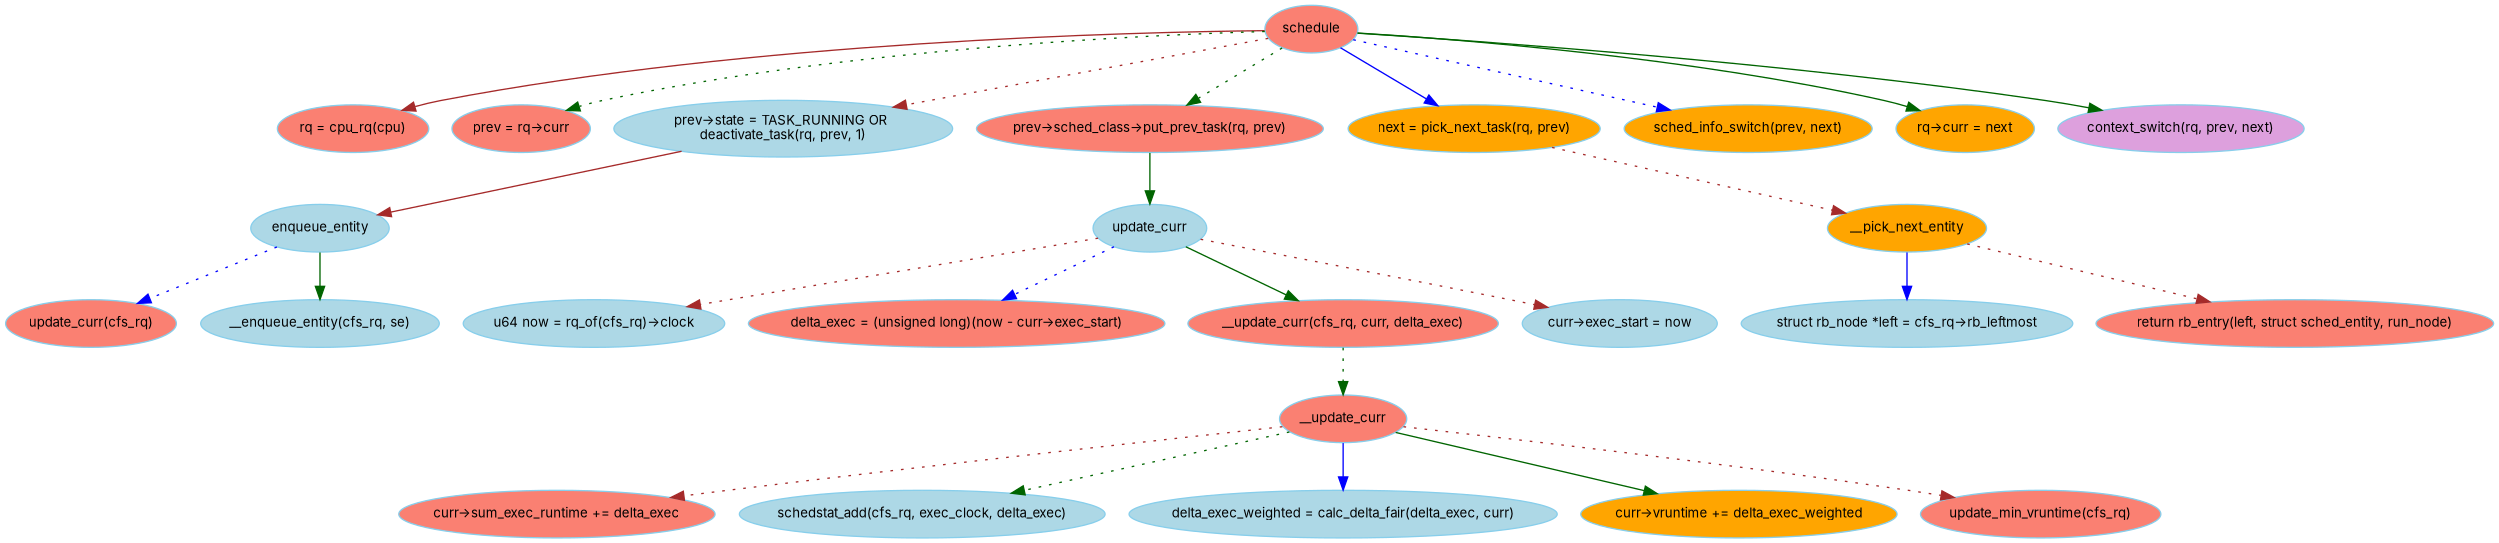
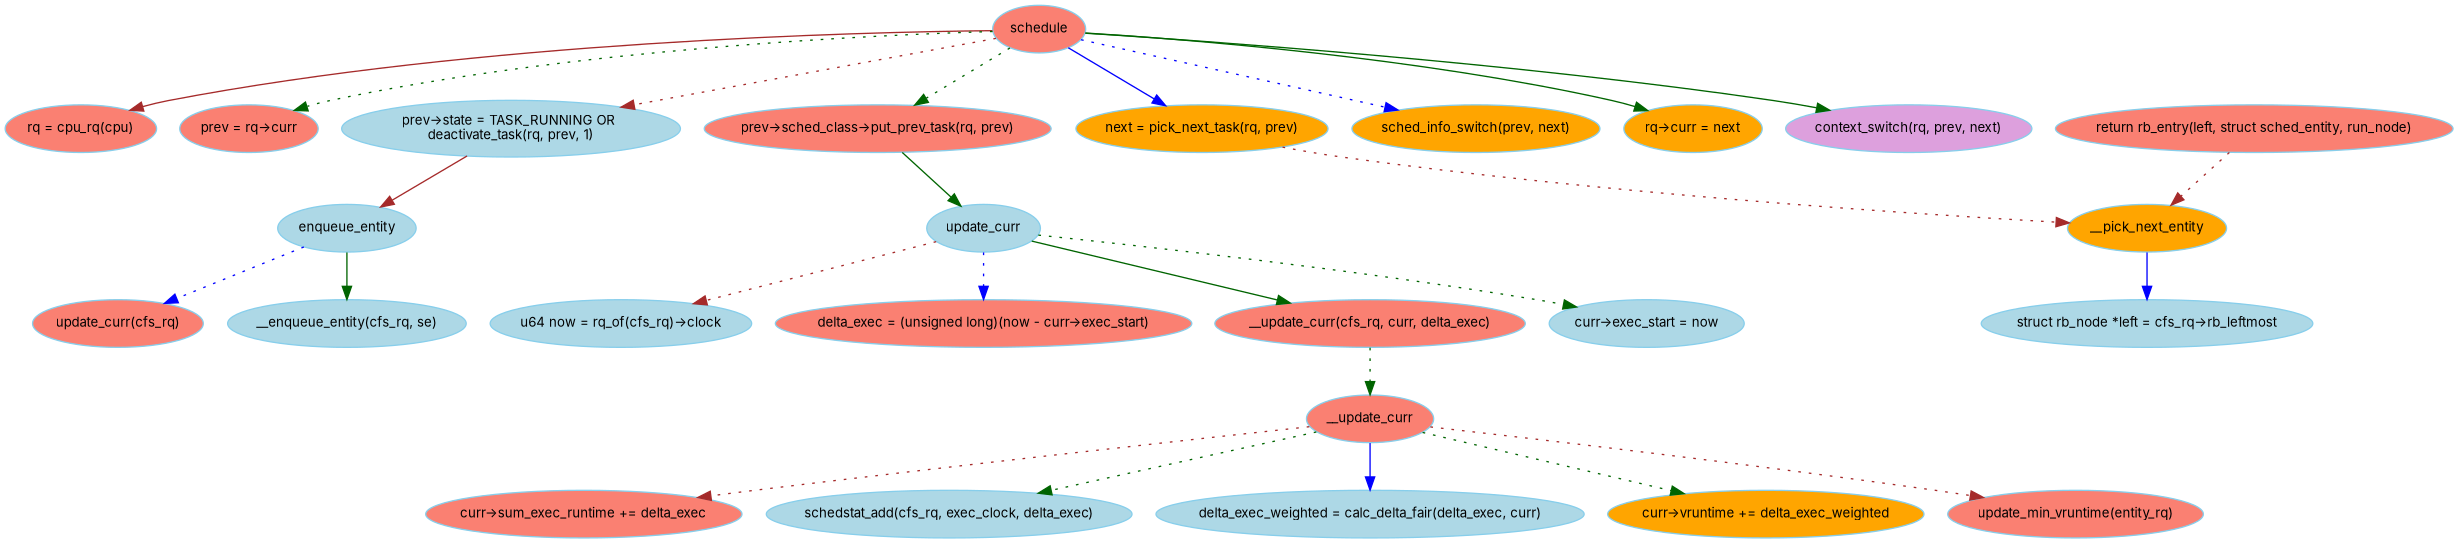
edge "__pick_next_entity" -> "return rb_entry(left, struct sched_entity, run_node)": reversed
edge "update_curr" -> "curr->exec_start = now": color brown -> darkgreen
edge "__update_curr" -> "curr->vruntime += delta_exec_weighted": style solid -> dotted
node "update_min_vruntime(cfs_rq)": label "update_min_vruntime(cfs_rq)" -> "update_min_vruntime(entity_rq)"
